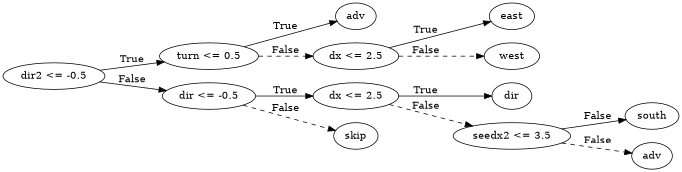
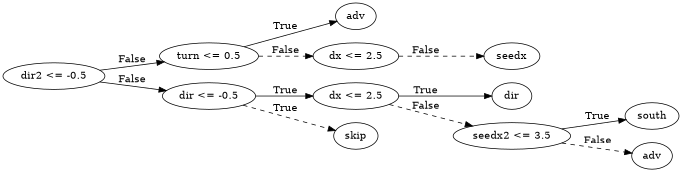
node "east": removed
node "west": label "west" -> "seedx"
edge "dir2 <= -0.5" -> "turn <= 0.5": label "True" -> "False"
edge "dir <= -0.5" -> "skip": label "False" -> "True"
edge "seedx2 <= 3.5" -> "south": label "False" -> "True"
